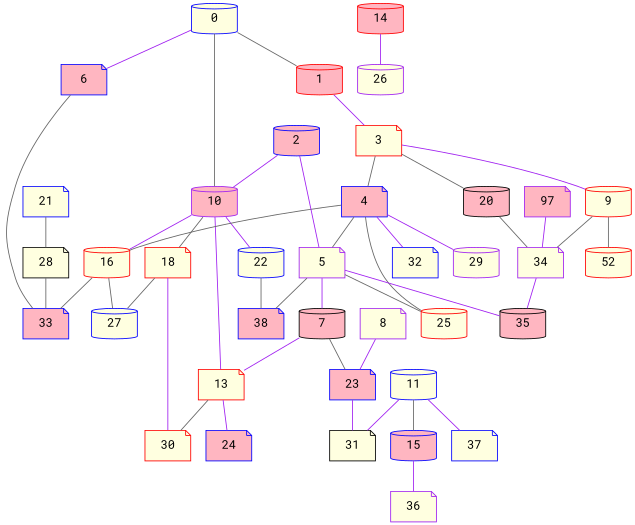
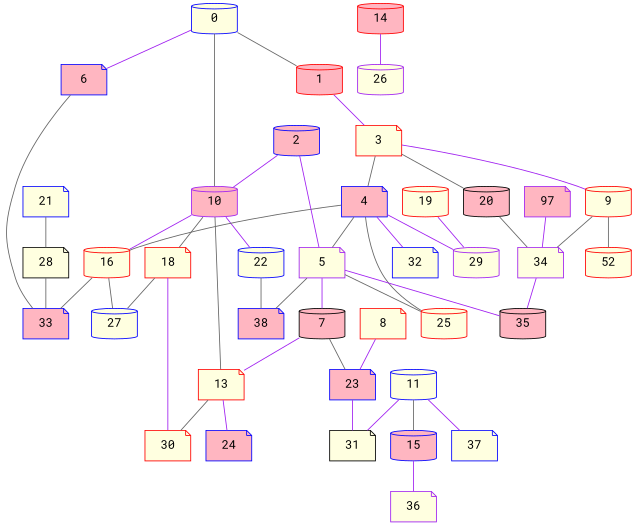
node "19": added
edge "10" -- "13": color purple -> gray40
node "8": color purple -> red
